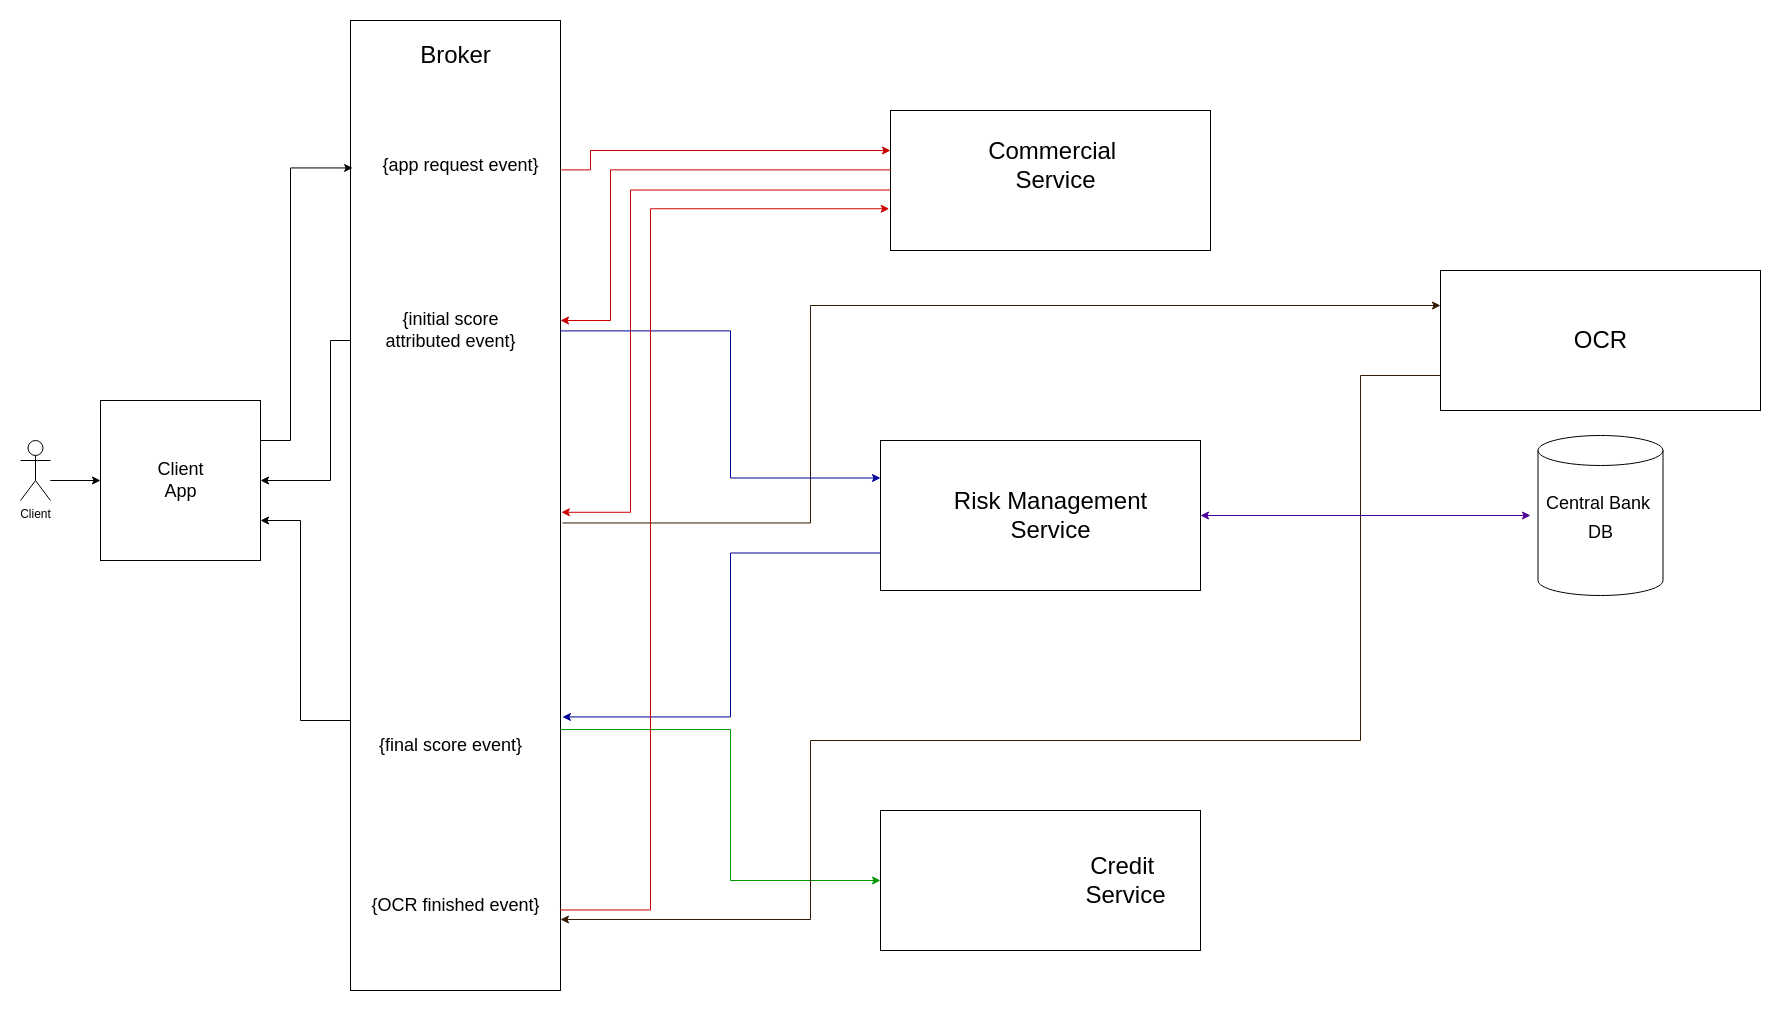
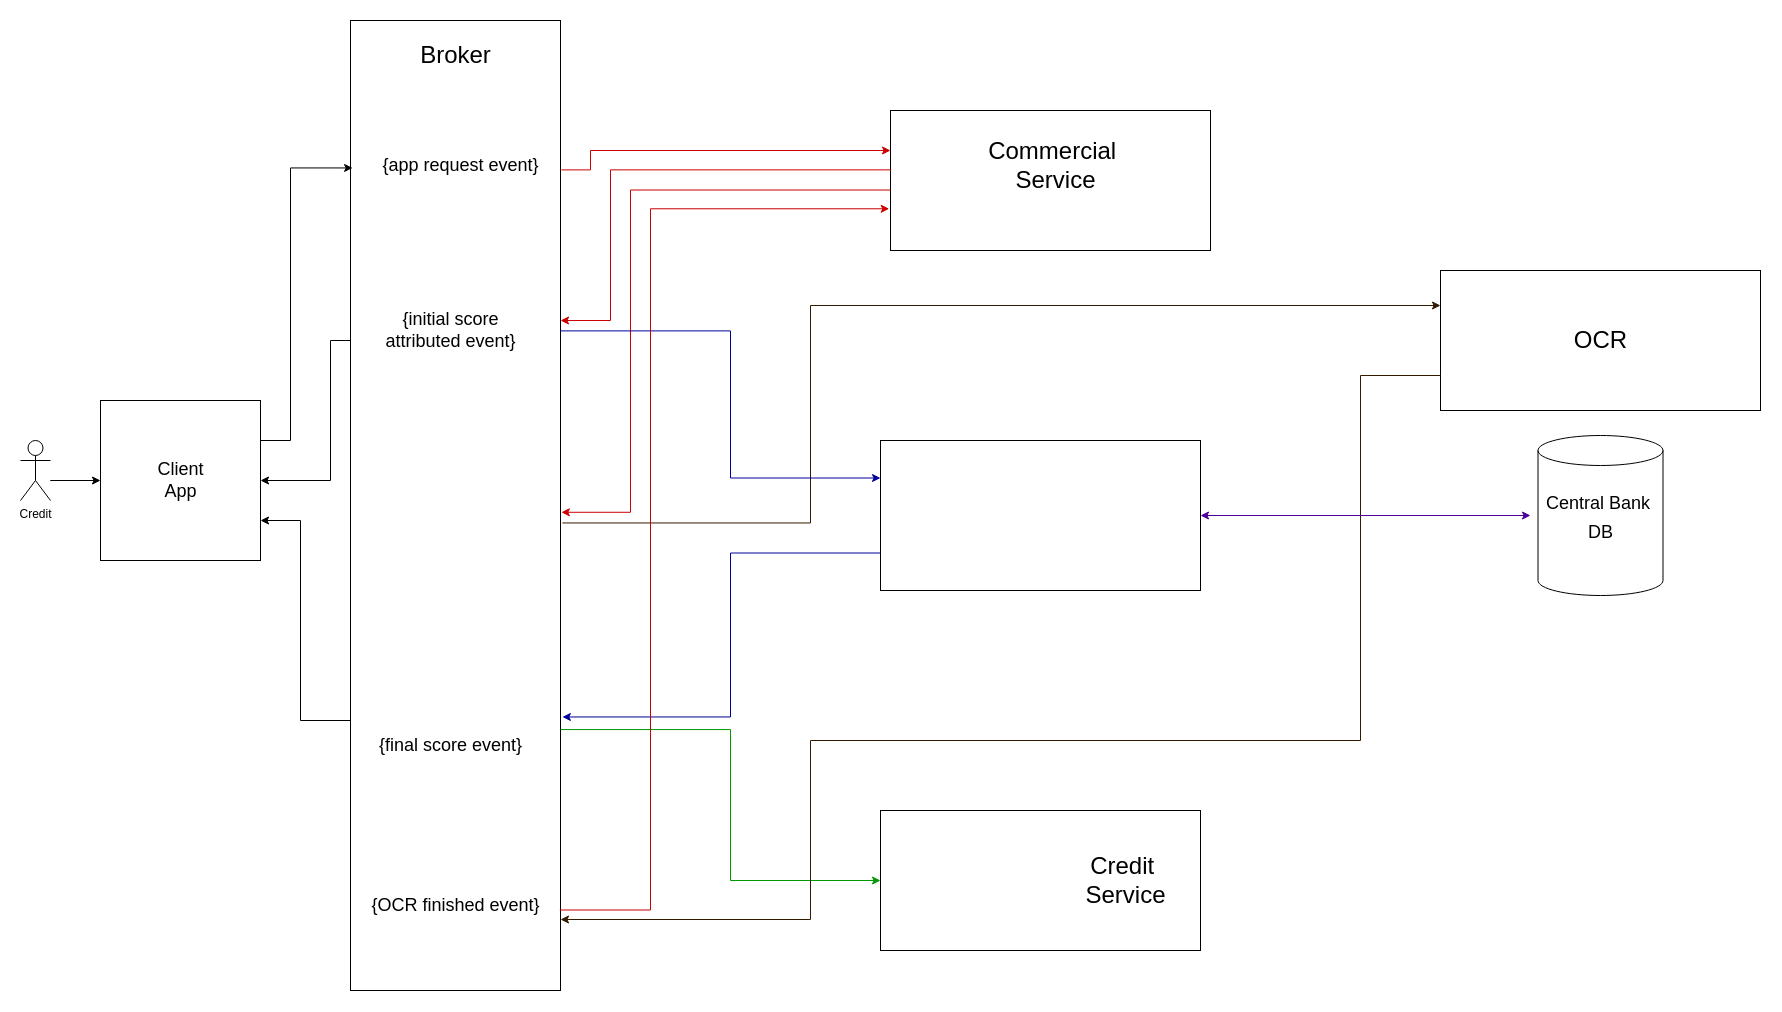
node "Client": label "Client" -> "Credit"
node "Risk Management Service": removed
